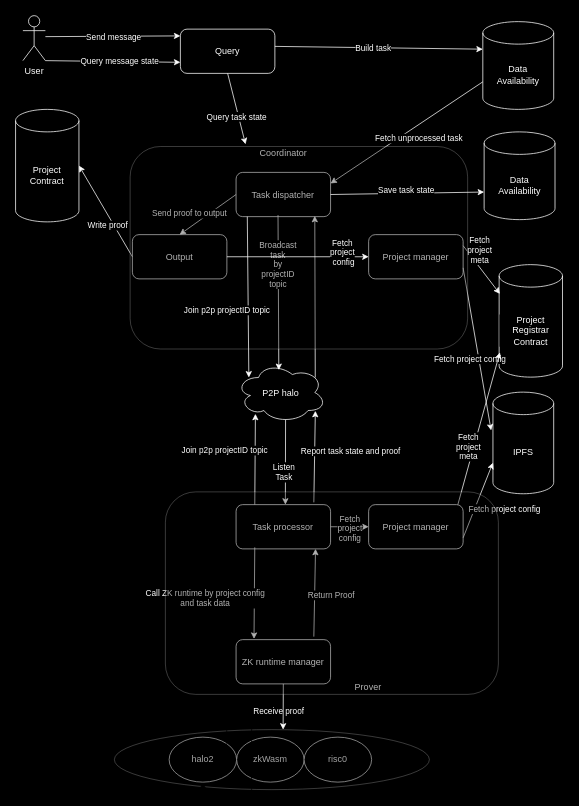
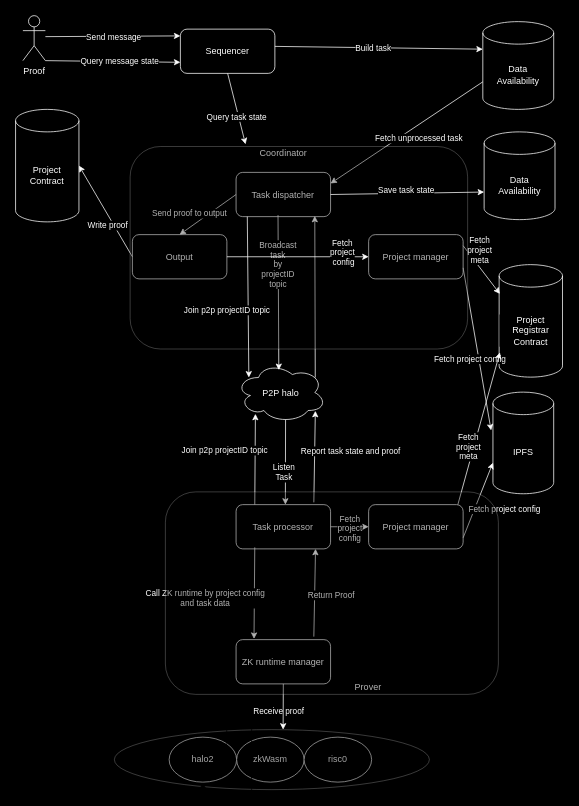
node "Query": label "Query" -> "Sequencer"
node "User": label "User" -> "Proof"
